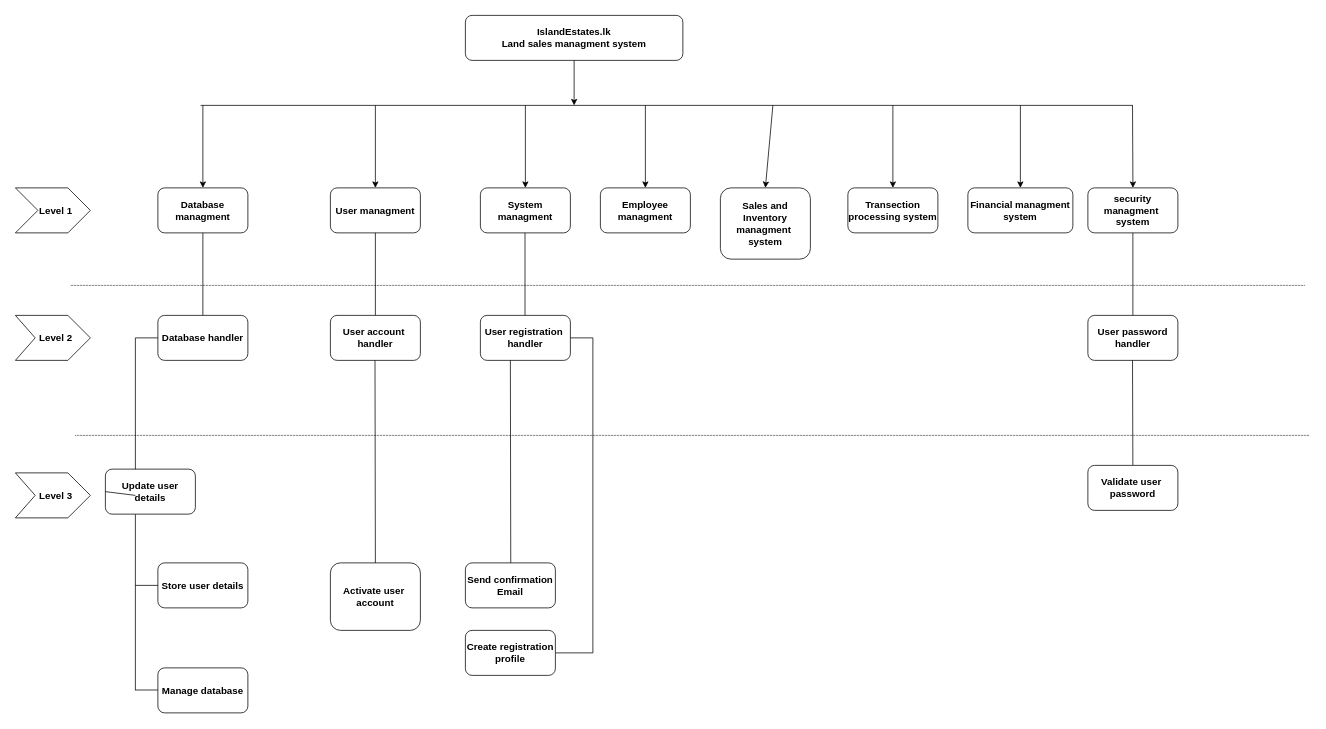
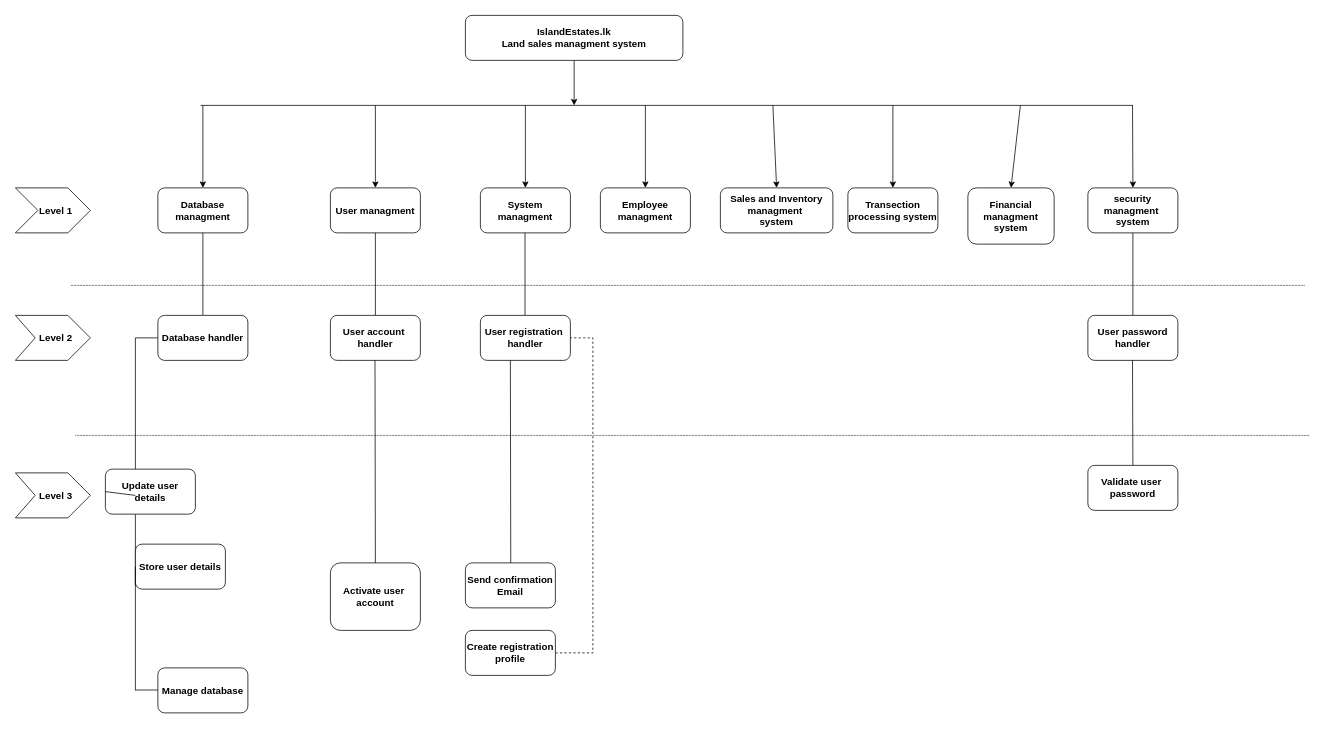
node "Financial managment system": size 105x45 -> 86x56
node "Sales and Inventory managment system": size 90x71 -> 113x45
edge "User registration handler" -- "Create registration profile": style solid -> dashed
node "Store user details": moved (203, 585) -> (180, 567)
